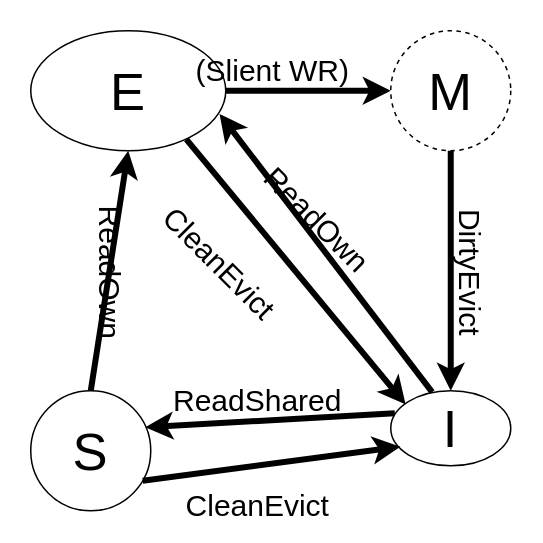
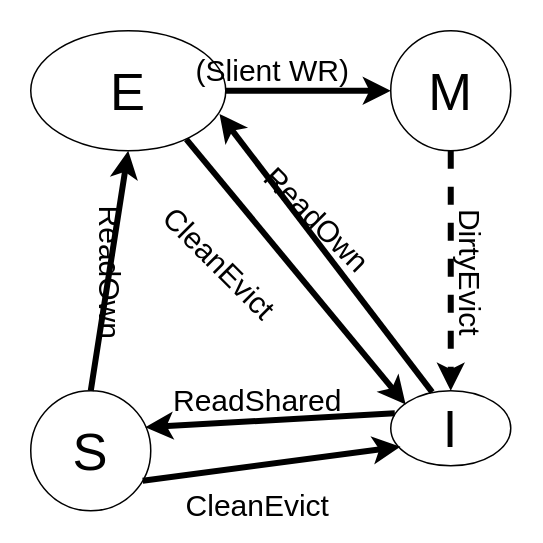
node "M": style dashed -> solid
edge "M" -> "I": style solid -> dashed
